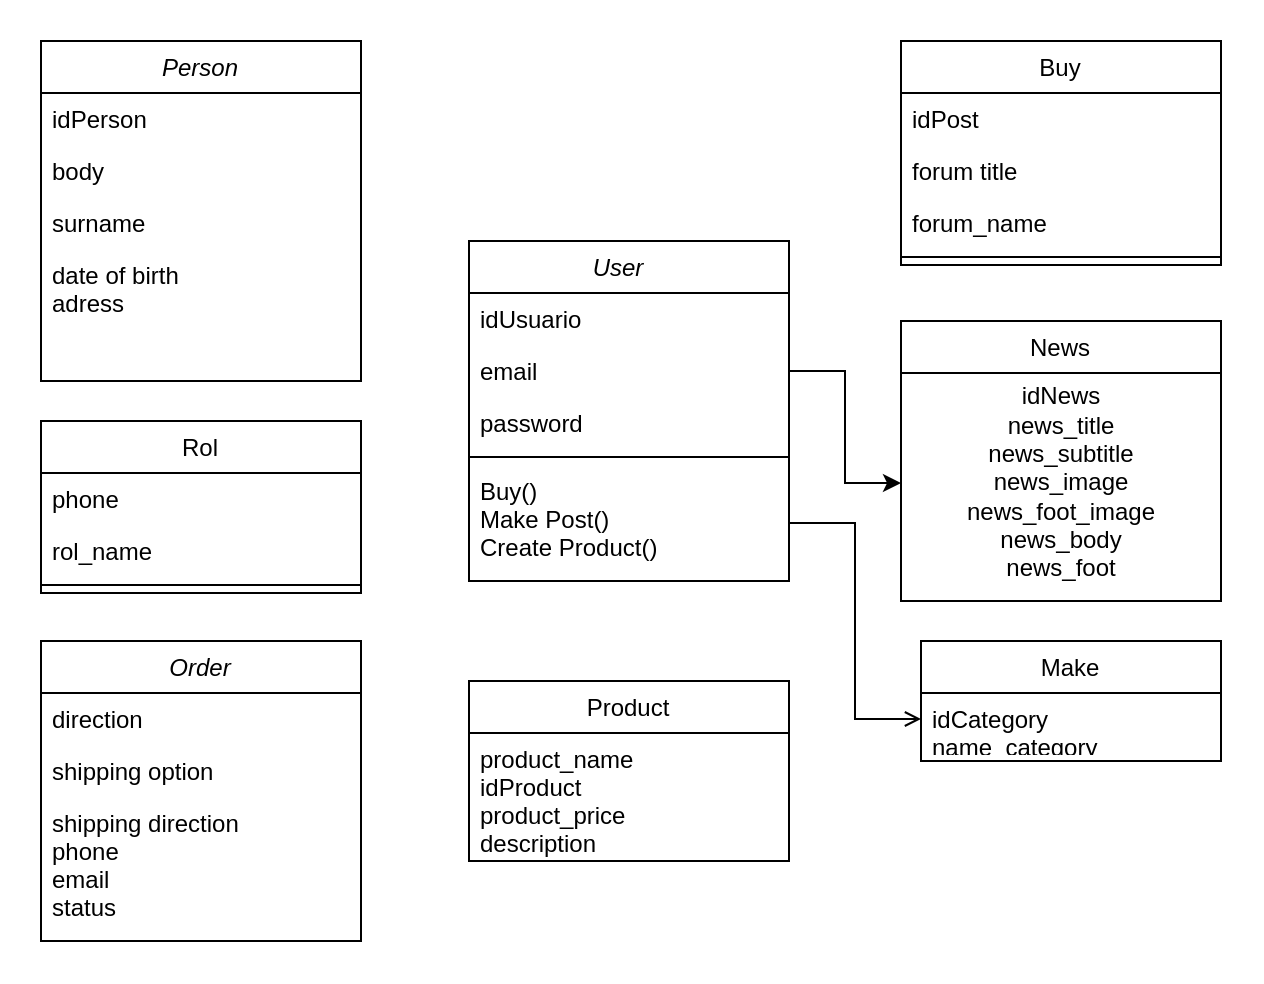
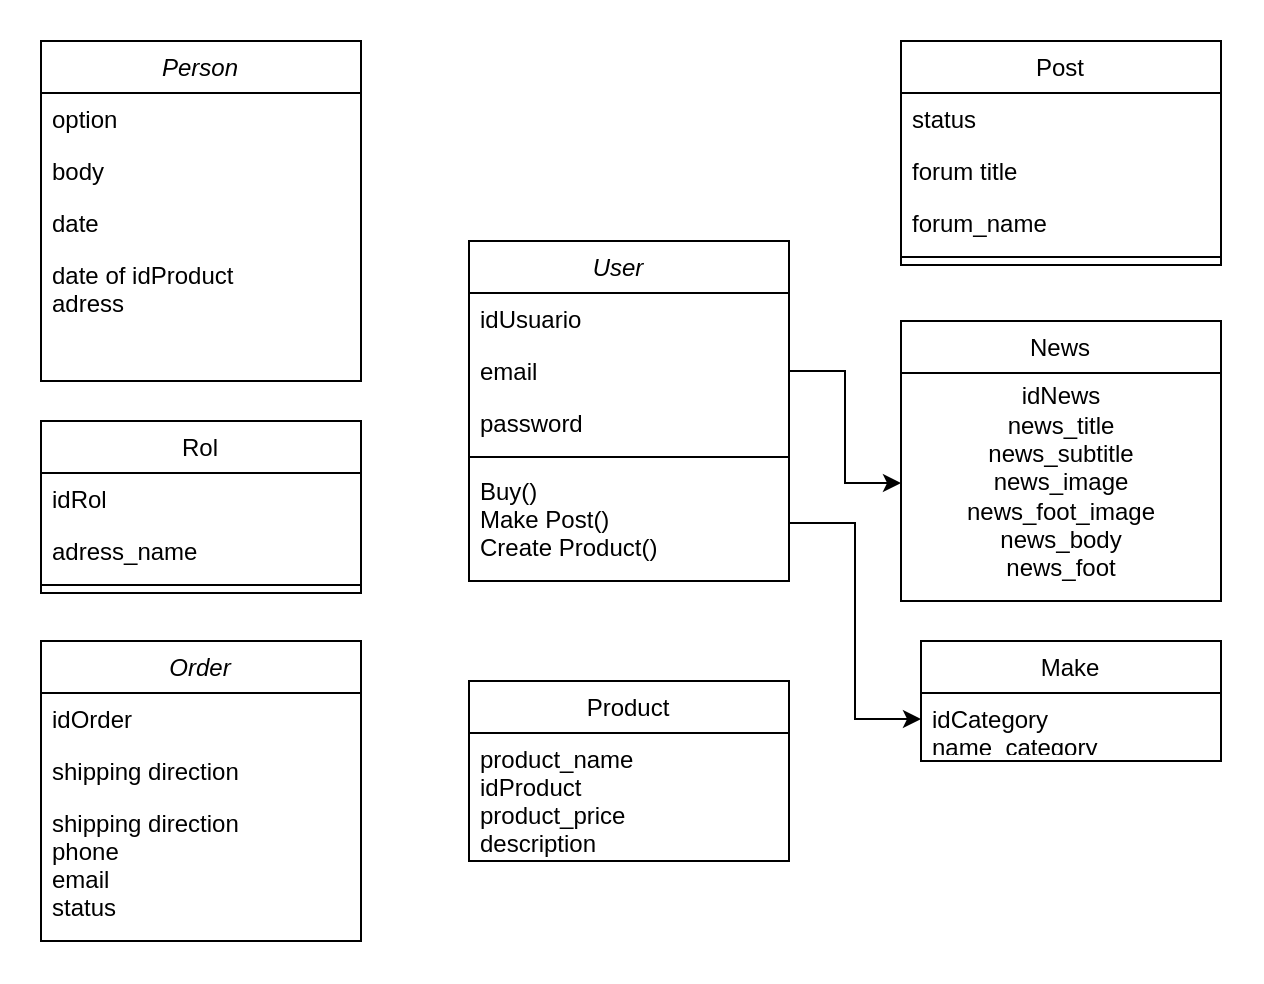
node "Buy": label "Buy" -> "Post"
node "idPerson": label "idPerson" -> "option"
node "idPost": label "idPost" -> "status"
node "surname": label "surname" -> "date"
node "date of birth adress": label "date of birth adress" -> "date of idProduct adress"
node "phone": label "phone" -> "idRol"
node "rol_name": label "rol_name" -> "adress_name"
edge "Buy() Make Post() Create Product()" -> "idCategory name_category": arrowhead open -> classic
node "direction": label "direction" -> "idOrder"
node "shipping option": label "shipping option" -> "shipping direction"
